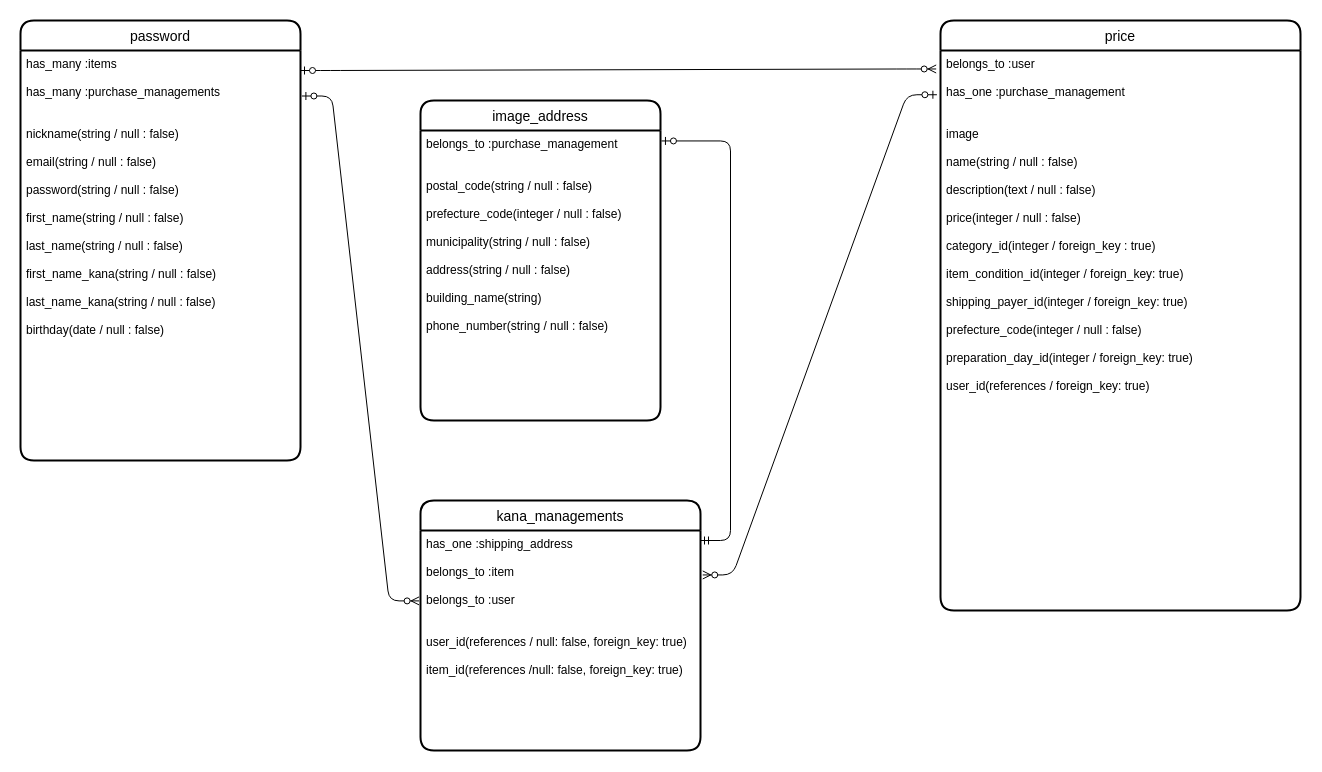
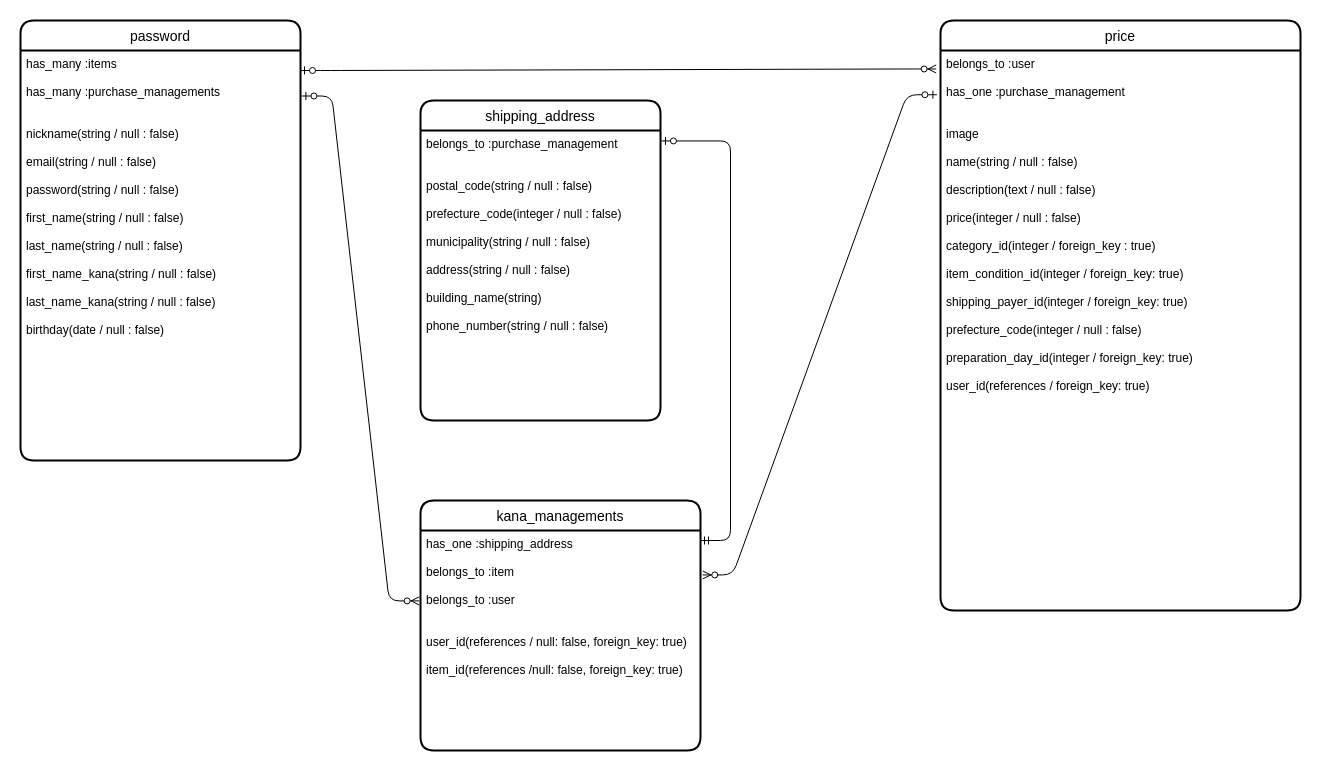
node "image_address": label "image_address" -> "shipping_address"
